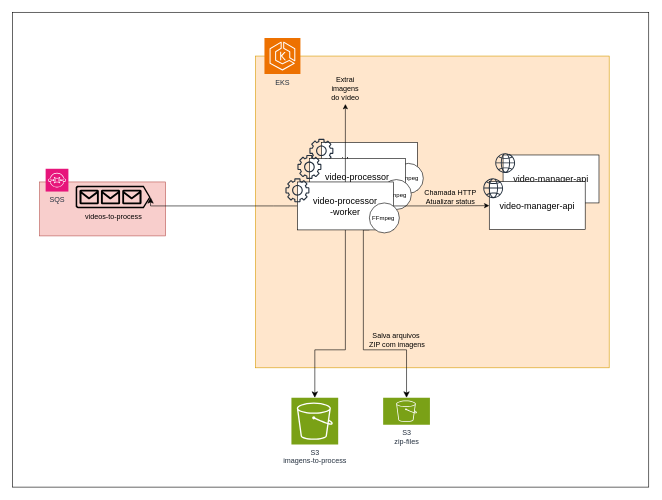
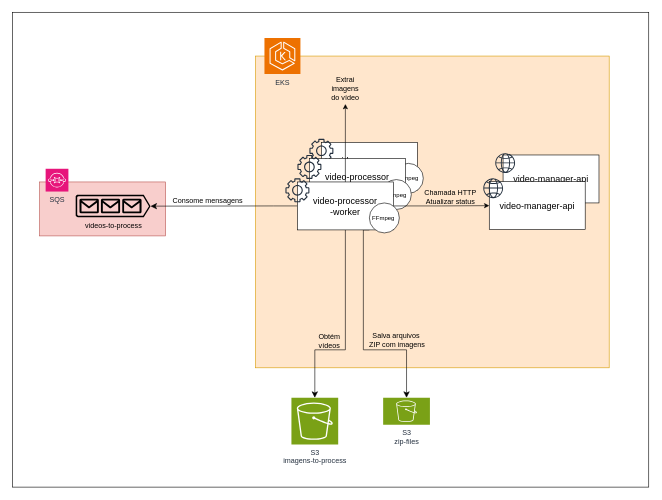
node "videos-to-process": moved (113, 197) -> (113, 206)
node "Consome mensagens": added
node "Obtém vídeos": added
